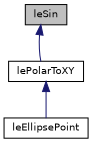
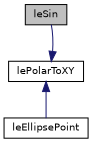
edge "lePolarToXY" -> "leSin": reversed
